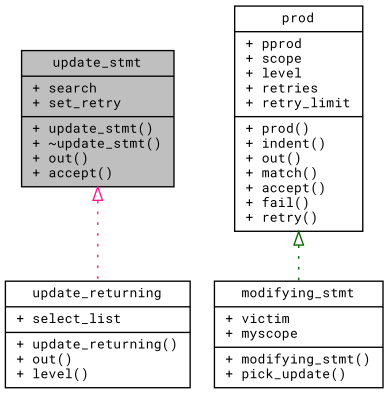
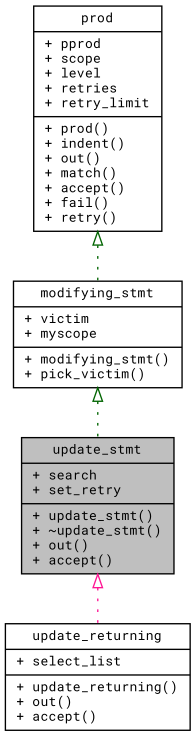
node "update_returning": text "+ level()" -> "+ accept()"
node "modifying_stmt": text "+ pick_update()" -> "+ pick_victim()"
edge "update_stmt" -> "modifying_stmt": added
